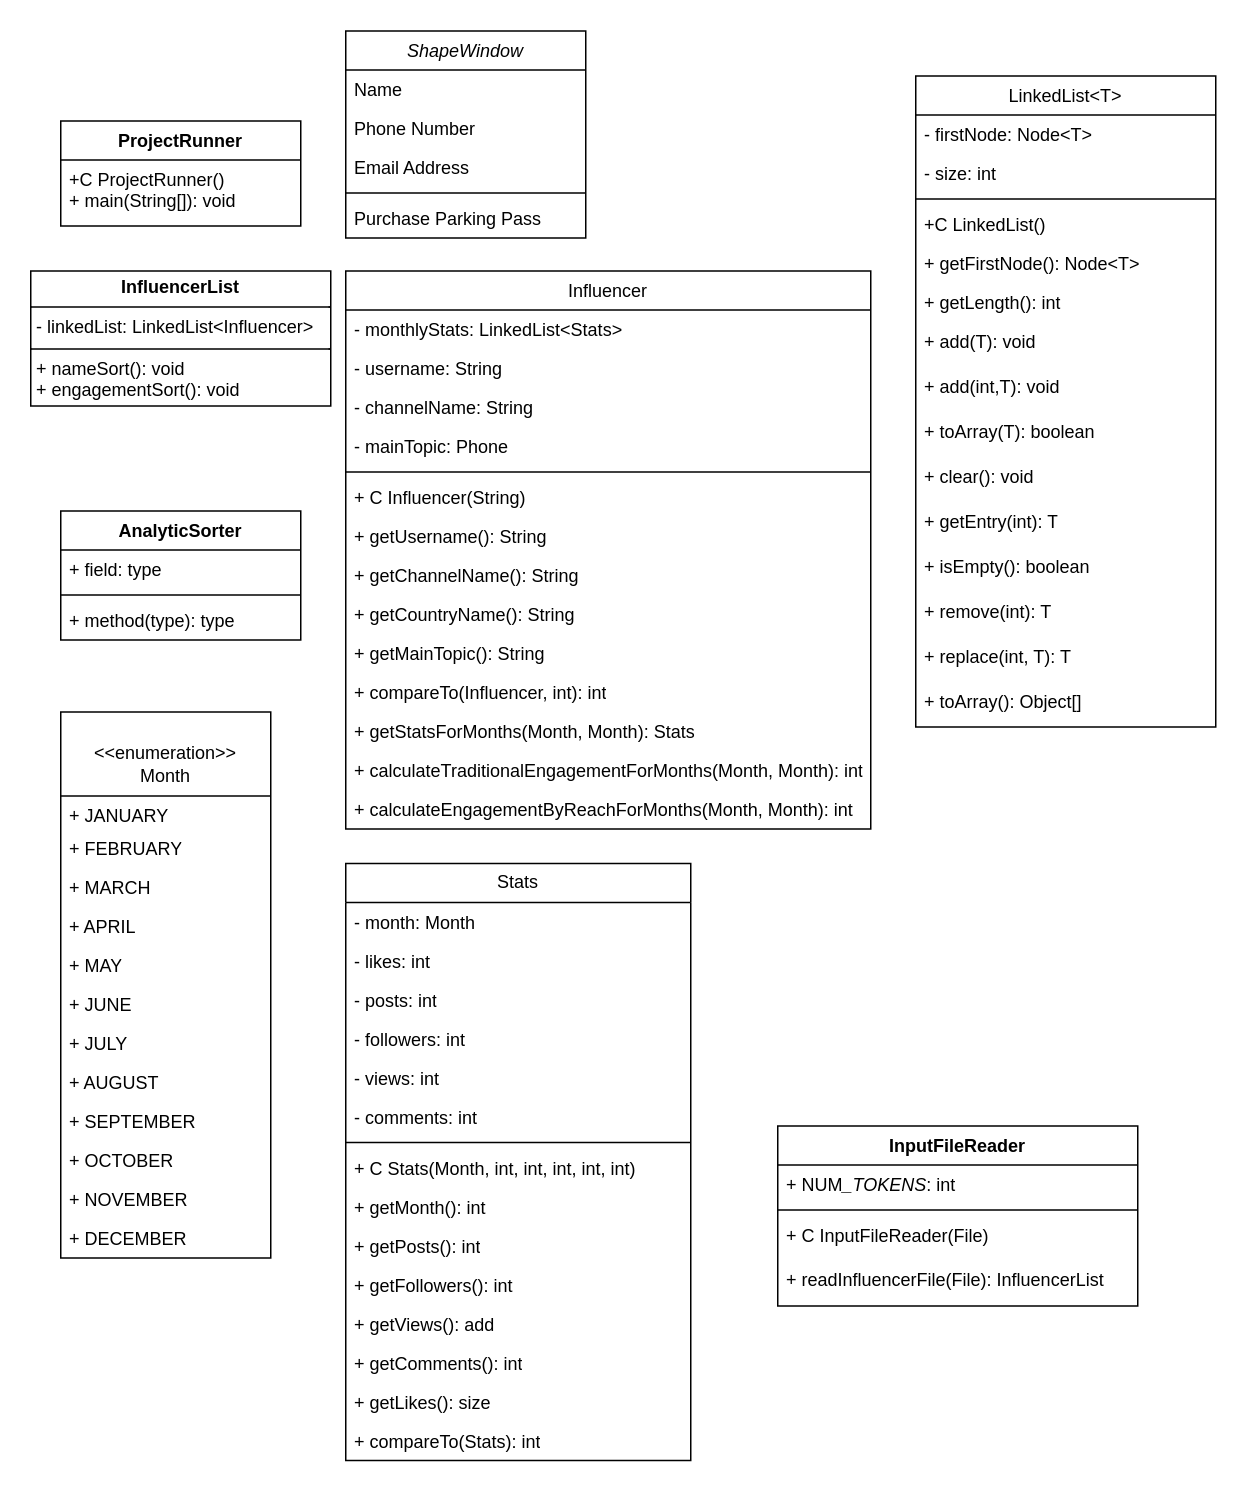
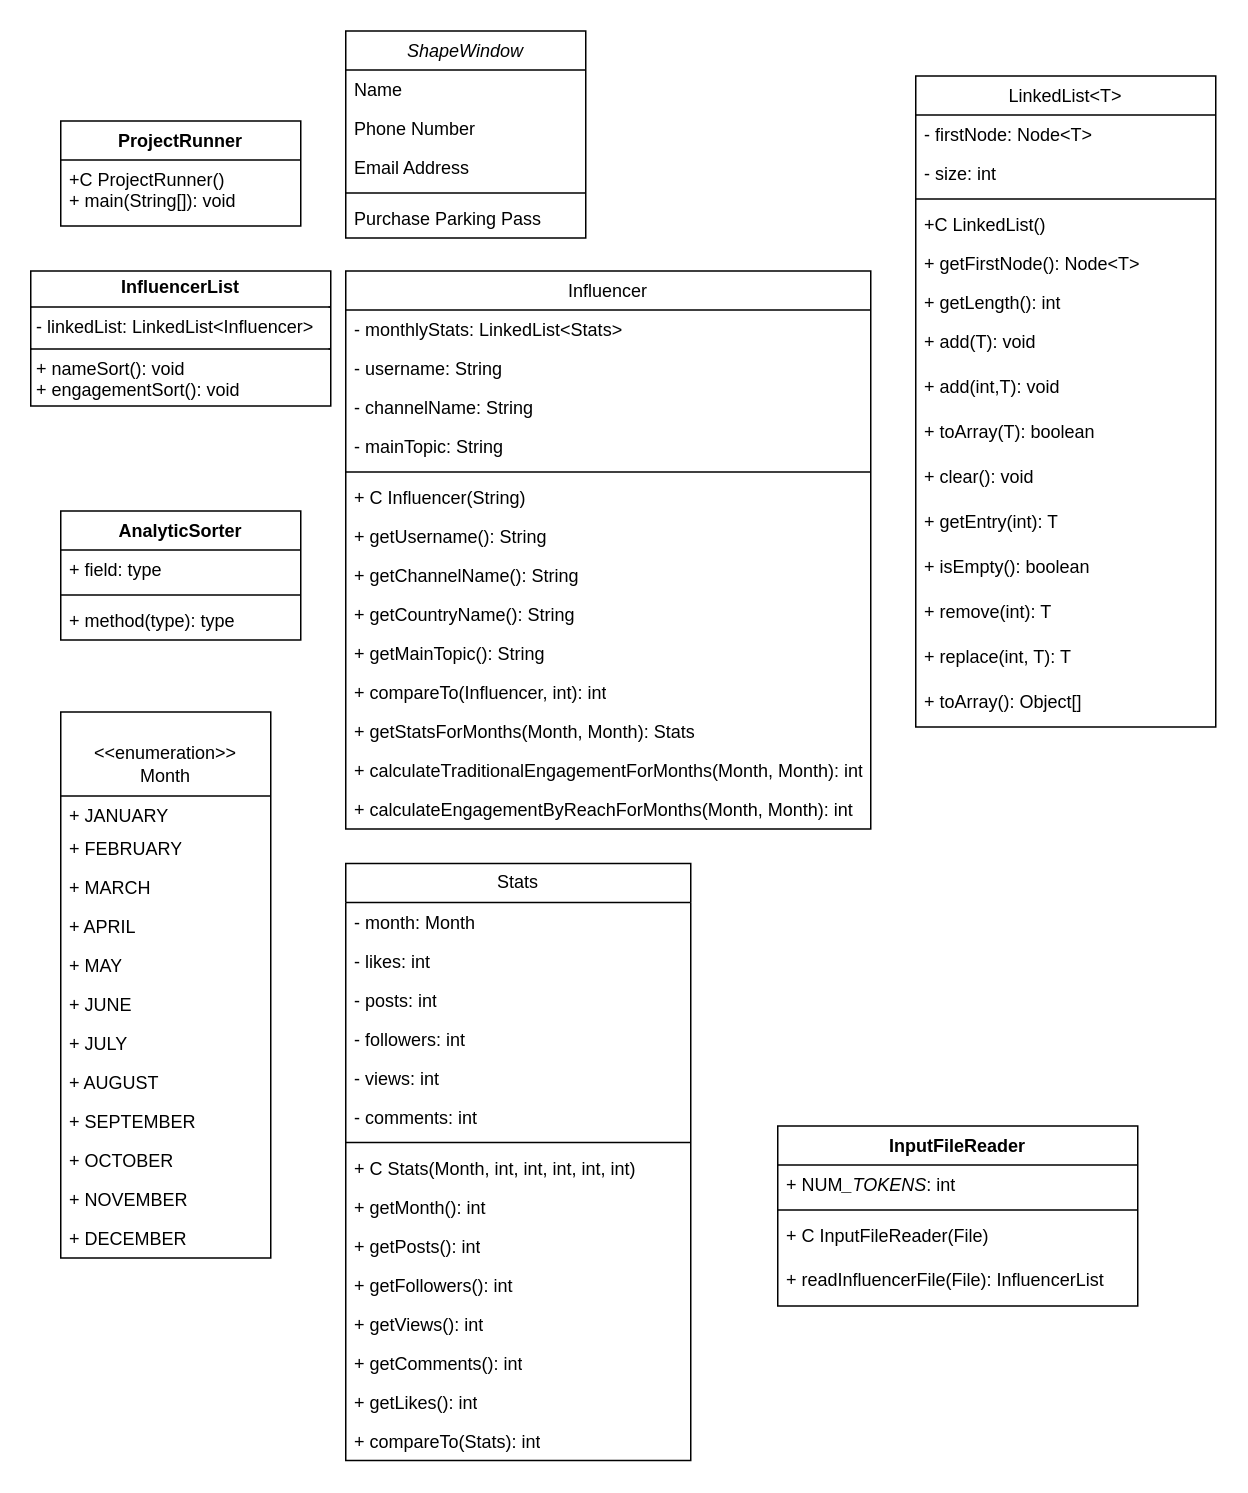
node "- mainTopic: Phone": label "- mainTopic: Phone" -> "- mainTopic: String"
node "+ getViews(): add": label "+ getViews(): add" -> "+ getViews(): int"
node "+ getLikes(): size": label "+ getLikes(): size" -> "+ getLikes(): int"
